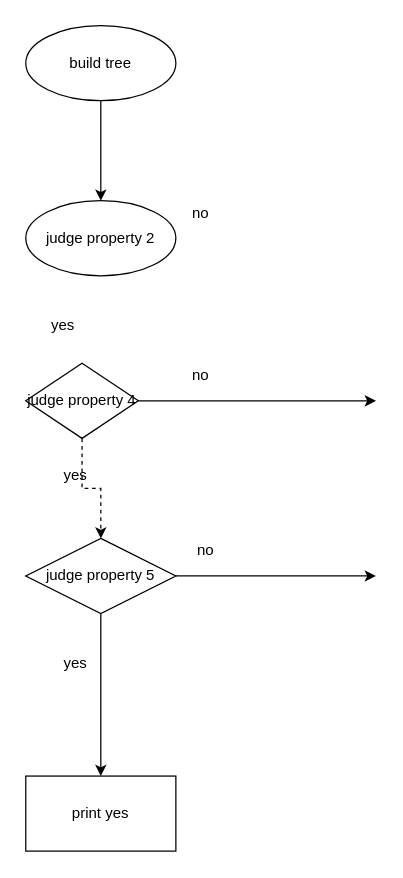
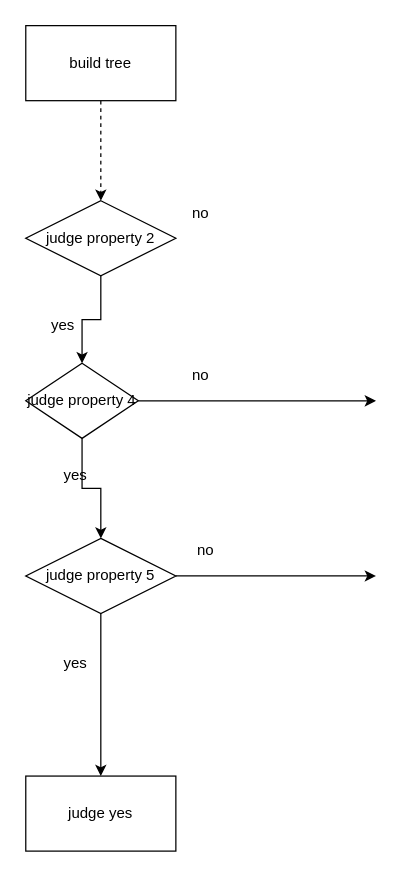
node "build tree": shape ellipse -> rectangle
edge "build tree" -> "judge property 2": style solid -> dashed
node "judge property 2": shape ellipse -> diamond
edge "judge property 2" -> "judge property 4": added
edge "judge property 4" -> "judge property 5": style dashed -> solid
node "print yes": label "print yes" -> "judge yes"
